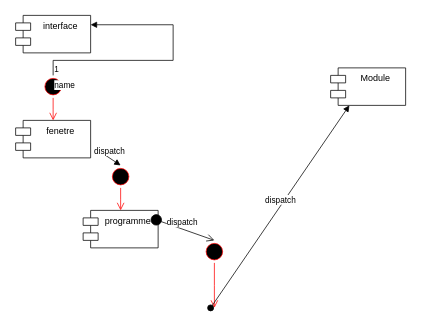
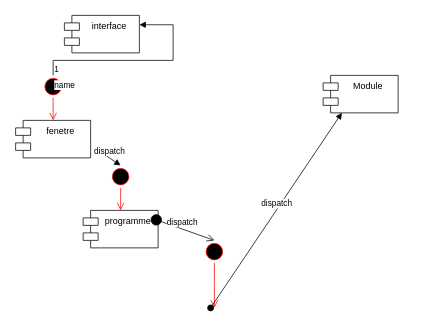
node "interface": moved (53, 34) -> (102, 34)
node "Module": moved (368, 87) -> (360, 94)
